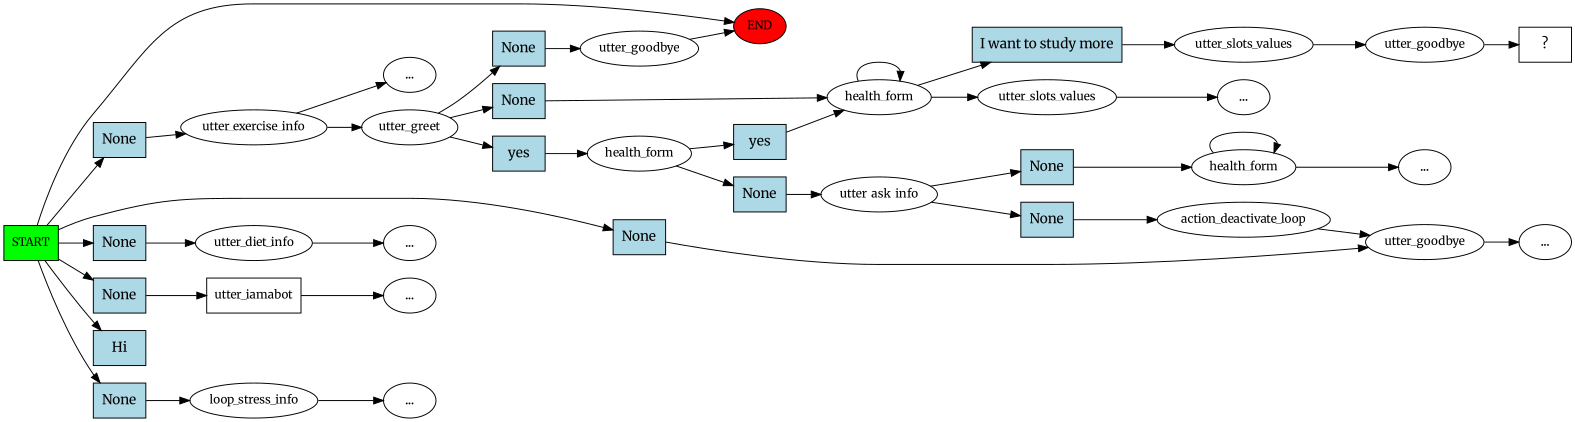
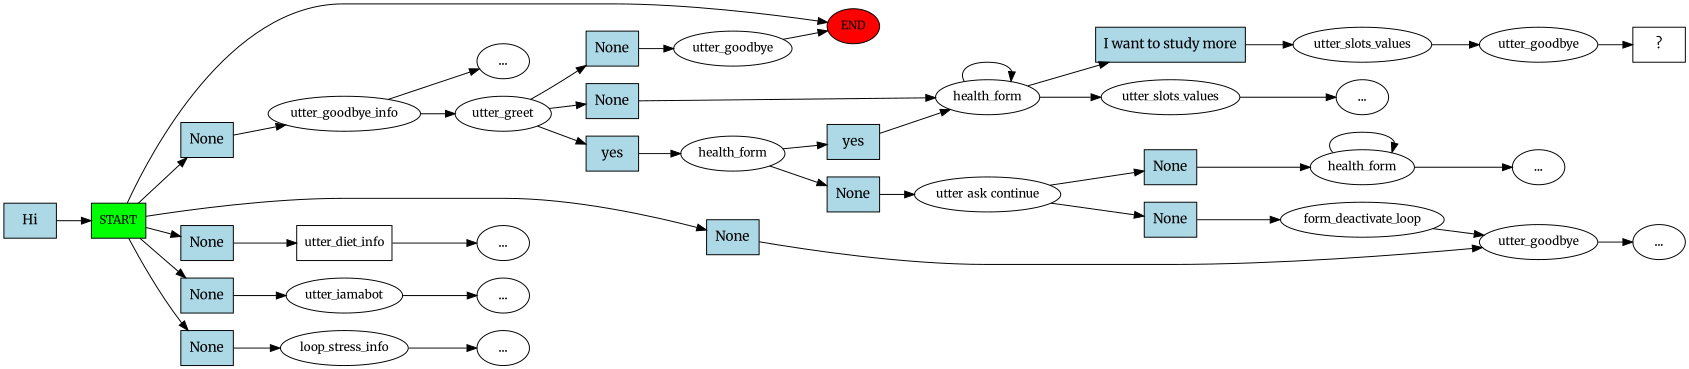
node "utter_exercise_info": label "utter_exercise_info" -> "utter_goodbye_info"
node "utter_ask_info": label "utter_ask_info" -> "utter_ask_continue"
node "action_deactivate_loop": label "action_deactivate_loop" -> "form_deactivate_loop"
node "utter_diet_info": shape ellipse -> box
edge "START" -> "Hi": reversed
node "utter_iamabot": shape box -> ellipse
